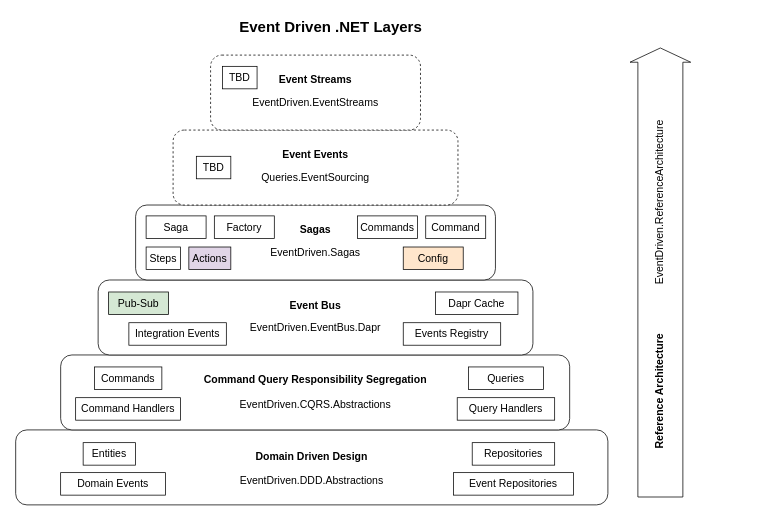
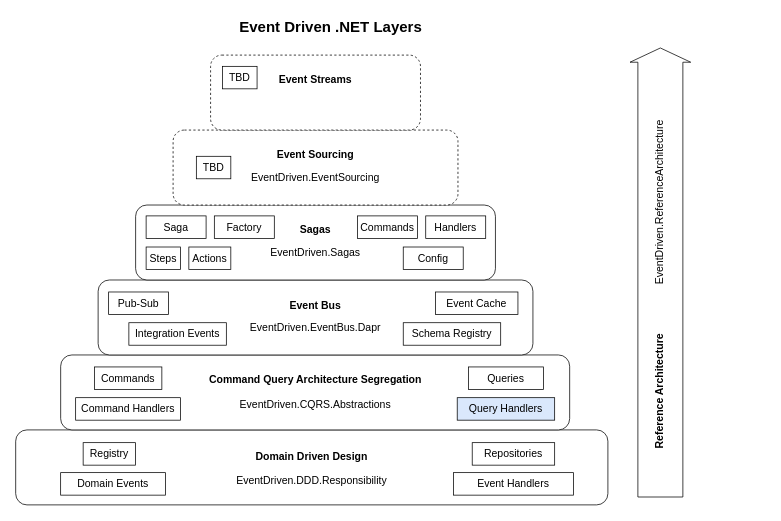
node "EventDriven.EventStreams": removed
node "Event Events": label "Event Events" -> "Event Sourcing"
node "Queries.EventSourcing": label "Queries.EventSourcing" -> "EventDriven.EventSourcing"
node "Command": label "Command" -> "Handlers"
node "Actions": fillcolor #e1d5e7 -> #ffffff
node "Config": fillcolor #ffe6cc -> #ffffff
node "Pub-Sub": fillcolor #d5e8d4 -> #ffffff
node "Dapr Cache": label "Dapr Cache" -> "Event Cache"
node "Events Registry": label "Events Registry" -> "Schema Registry"
node "Command Query Responsibility Segregation": label "Command Query Responsibility Segregation" -> "Command Query Architecture Segregation"
node "Query Handlers": fillcolor #ffffff -> #dae8fc
node "Entities": label "Entities" -> "Registry"
node "EventDriven.DDD.Abstractions": label "EventDriven.DDD.Abstractions" -> "EventDriven.DDD.Responsibility"
node "Event Repositories": label "Event Repositories" -> "Event Handlers"
